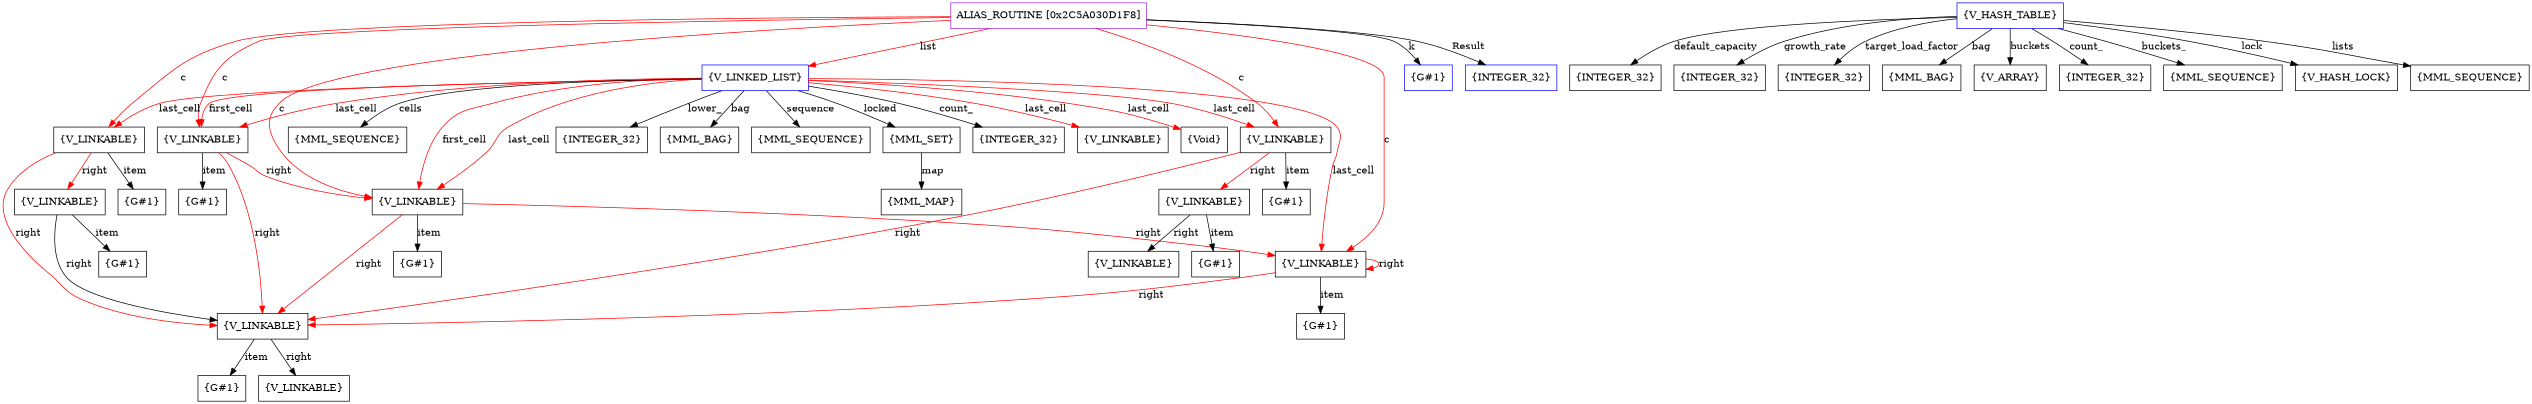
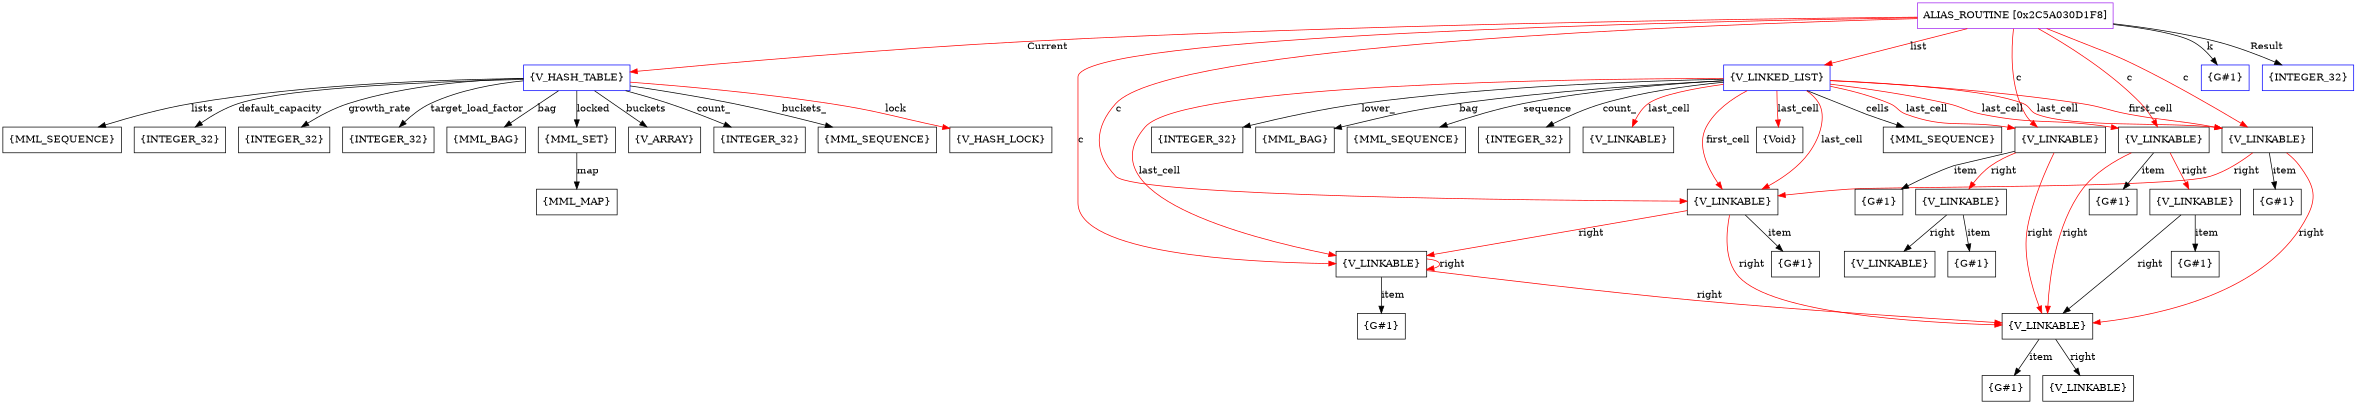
edge "ALIAS_ROUTINE [0x2C5A030D1F8]" -> "{V_HASH_TABLE}": added, label "Current"
edge "{V_HASH_TABLE}" -> "{V_HASH_LOCK}": color black -> red
edge "{V_LINKED_LIST}" -> "{MML_SET}": now "{V_HASH_TABLE}" -> "{MML_SET}"
